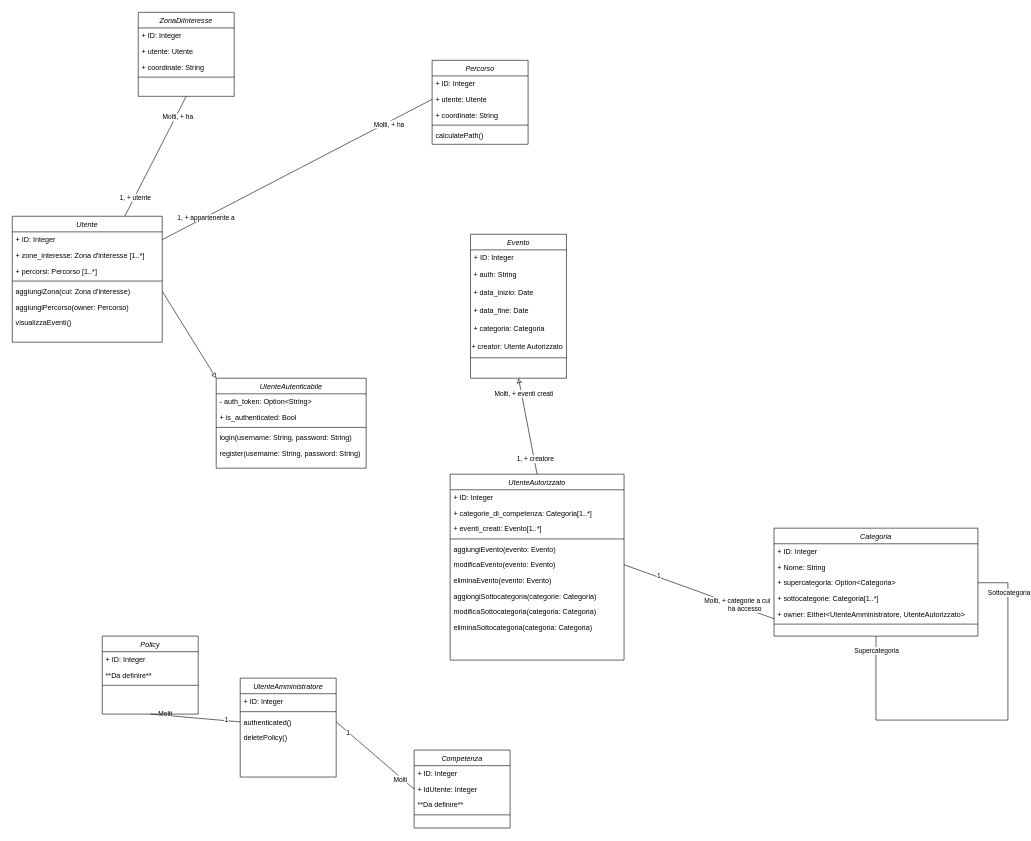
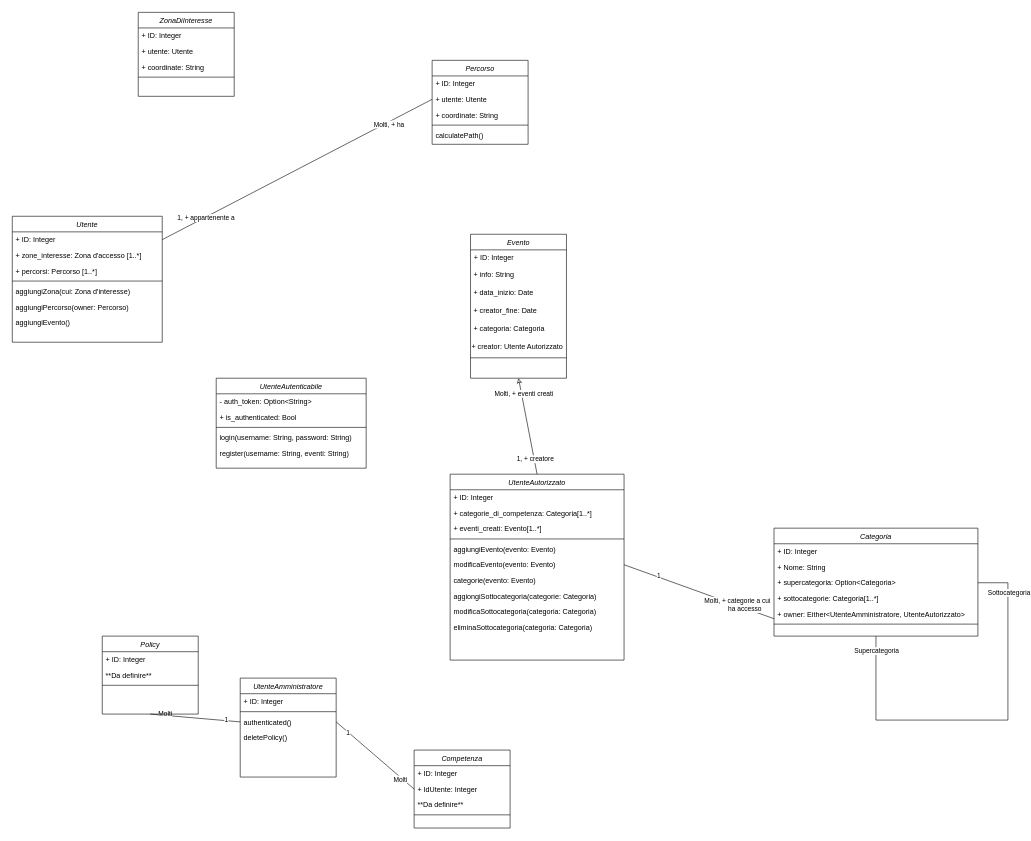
edge "ZonaDiInteresse" -- "Utente": removed, labels "Molti, + ha", "1, + utente"
node "+ zone_interesse: Zona d'interesse [1..*]": label "+ zone_interesse: Zona d'interesse [1..*]" -> "+ zone_interesse: Zona d'accesso [1..*]"
node "+ auth: String": label "+ auth: String" -> "+ info: String"
node "+ data_fine: Date": label "+ data_fine: Date" -> "+ creator_fine: Date"
node "visualizzaEventi()": label "visualizzaEventi()" -> "aggiungiEvento()"
edge "aggiungiZona(cui: Zona d'interesse)" -> "UtenteAutenticabile": removed
node "register(username: String, password: String)": label "register(username: String, password: String)" -> "register(username: String, eventi: String)"
node "eliminaEvento(evento: Evento)": label "eliminaEvento(evento: Evento)" -> "categorie(evento: Evento)"
